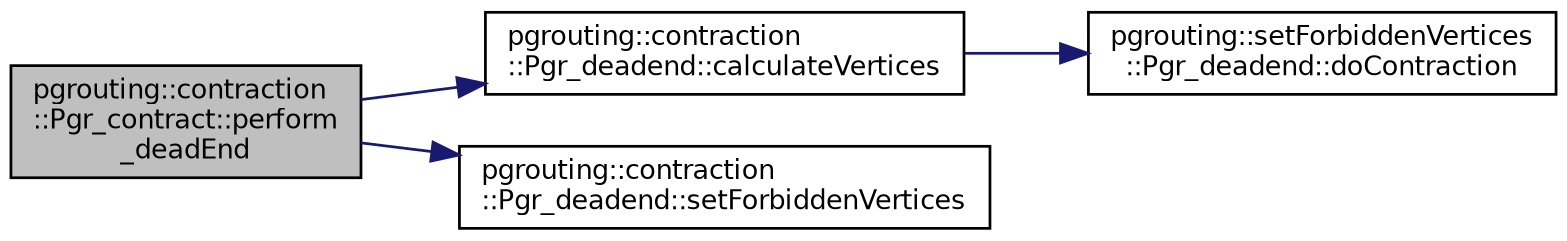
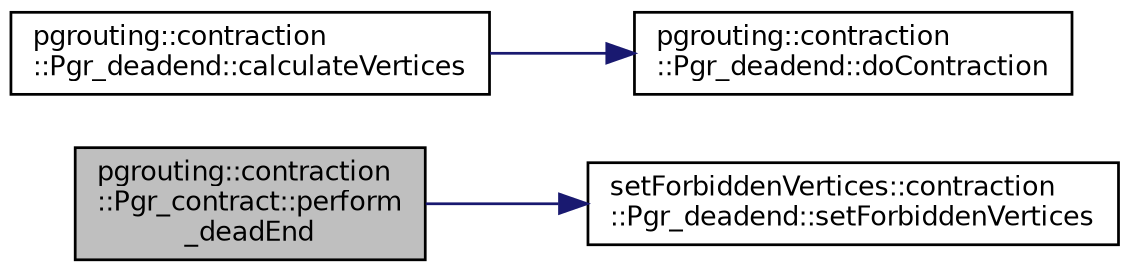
node "pgrouting::setForbiddenVertices ::Pgr_deadend::doContraction": label "pgrouting::setForbiddenVertices ::Pgr_deadend::doContraction" -> "pgrouting::contraction ::Pgr_deadend::doContraction"
edge "pgrouting::contraction ::Pgr_contract::perform _deadEnd" -> "pgrouting::contraction ::Pgr_deadend::calculateVertices": removed
node "pgrouting::contraction ::Pgr_deadend::setForbiddenVertices": label "pgrouting::contraction ::Pgr_deadend::setForbiddenVertices" -> "setForbiddenVertices::contraction ::Pgr_deadend::setForbiddenVertices"
